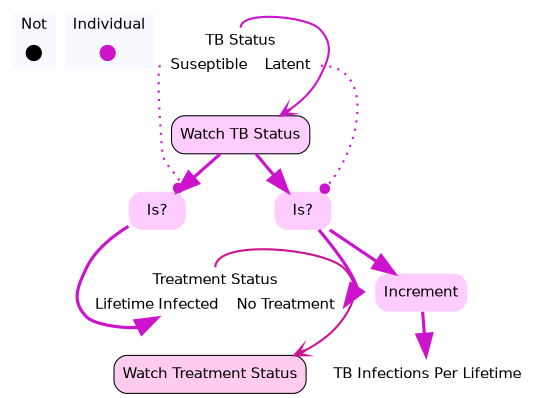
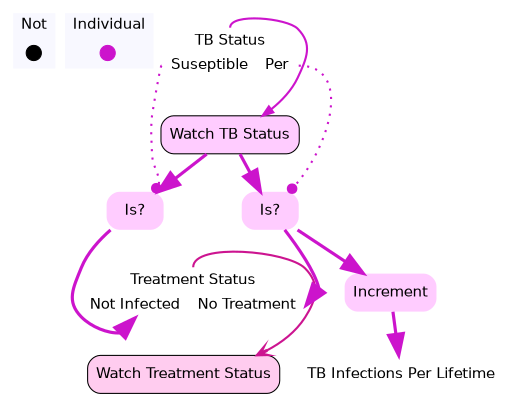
edge "TB Status" -> "Watch TB Status": arrowhead vee -> normal
node "TB Status": text "Latent" -> "Per"
node "Treatment Status": text "Lifetime Infected" -> "Not Infected"
